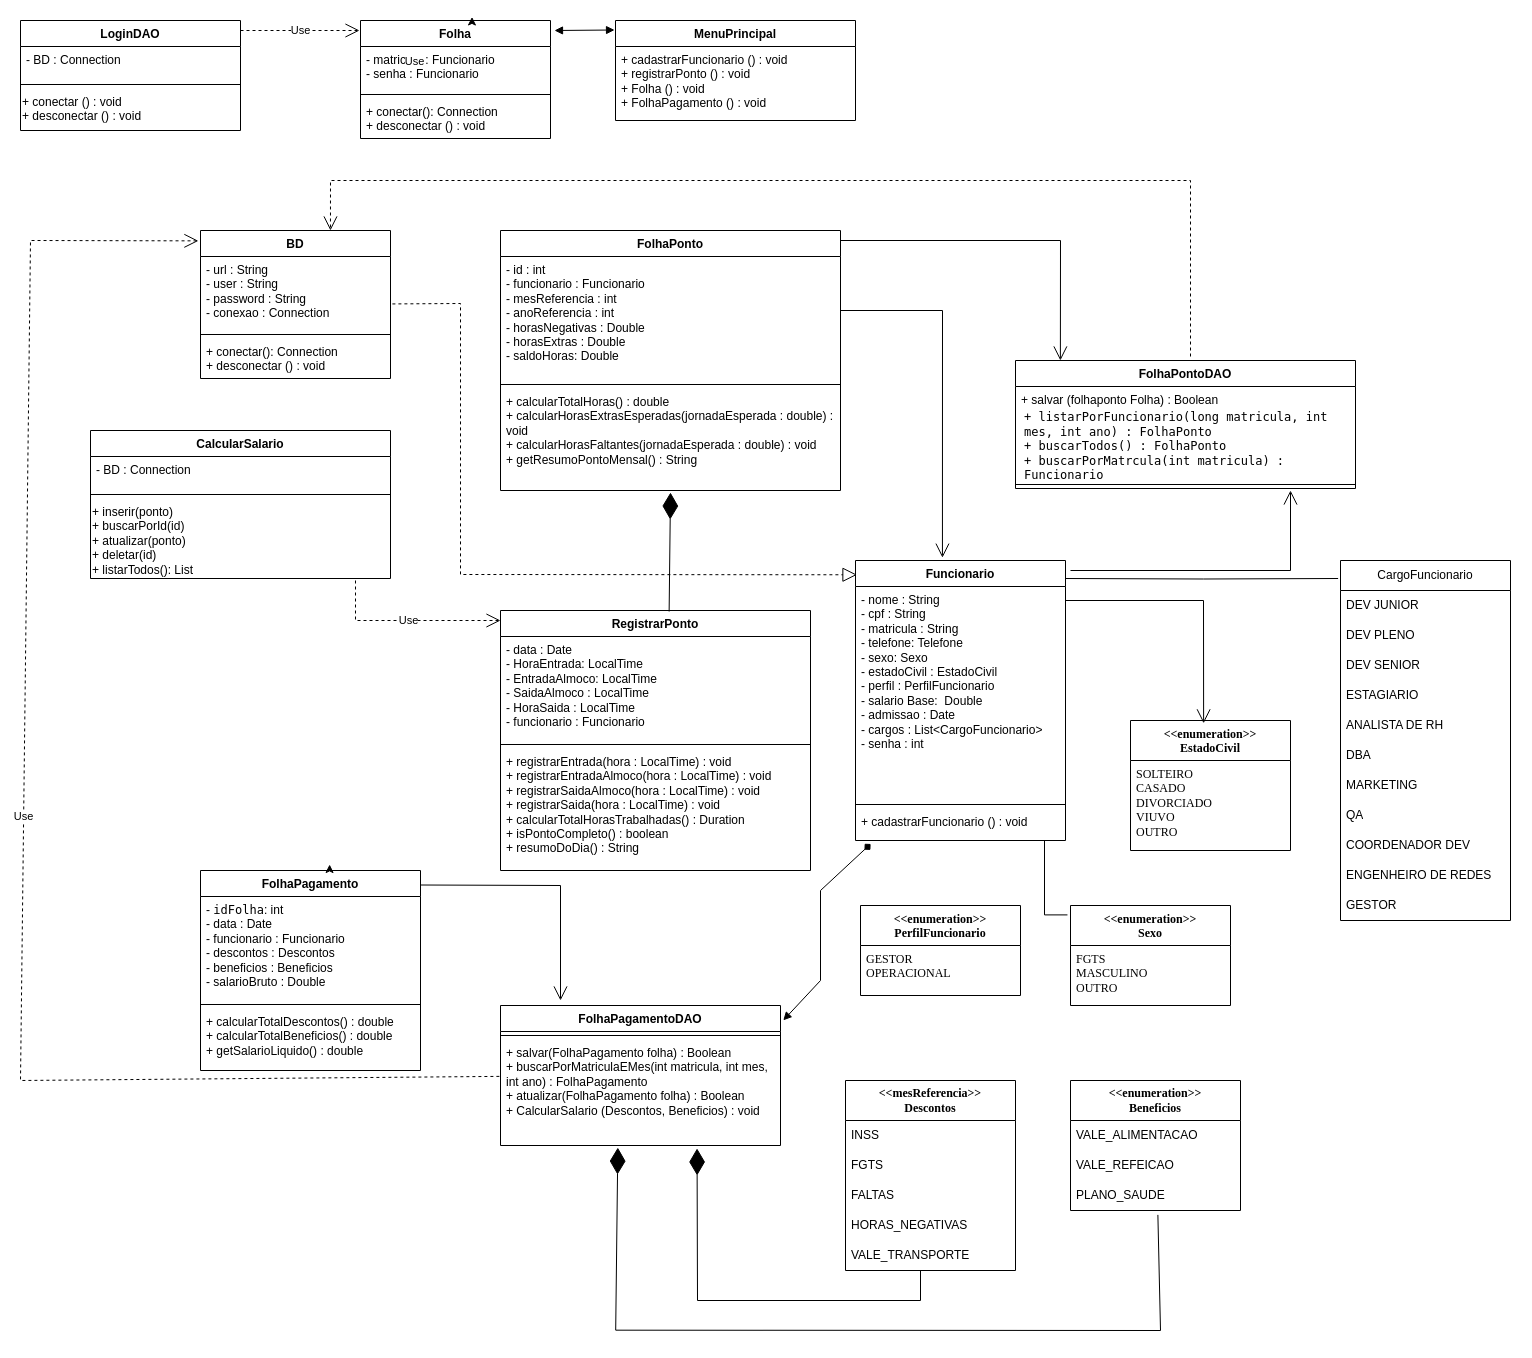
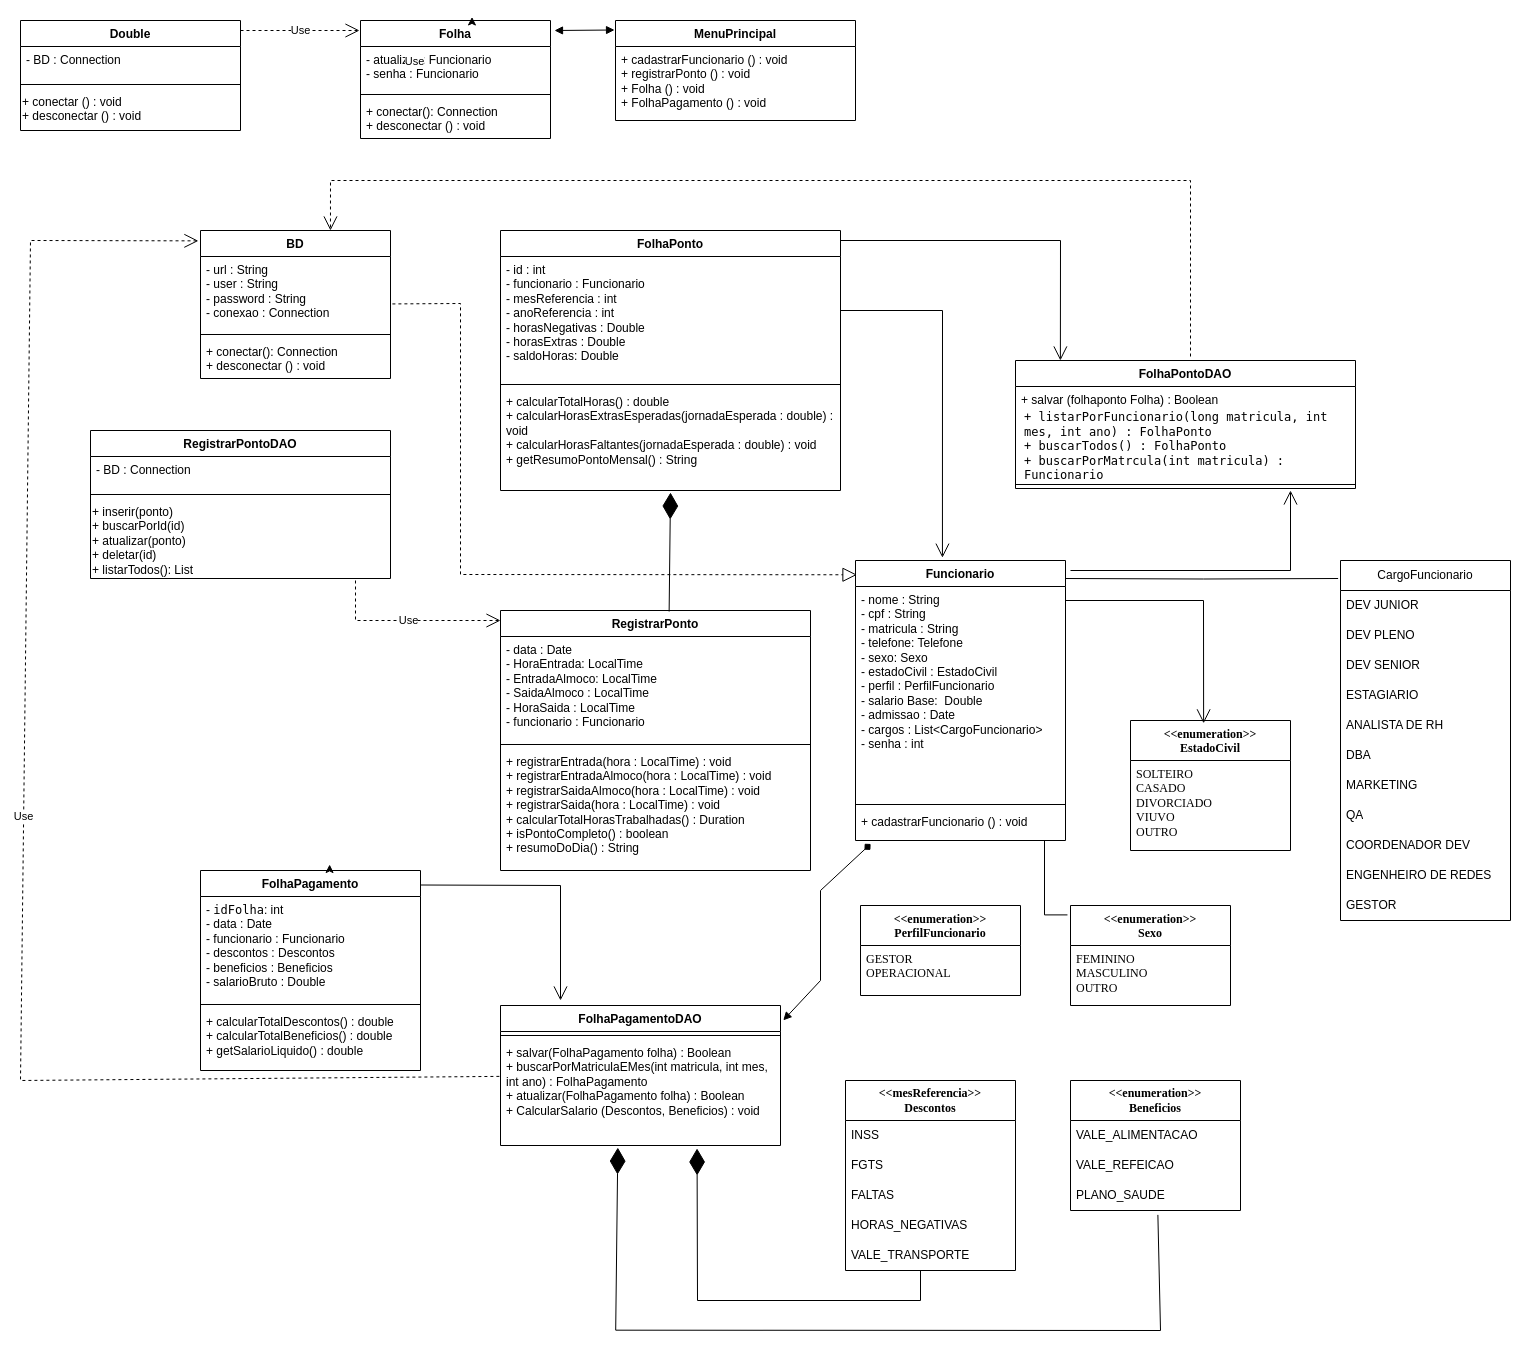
node "LoginDAO": label "LoginDAO" -> "Double"
node "- matricula : Funcionario - senha : Funcionario": label "- matricula : Funcionario - senha : Funcionario" -> "- atualizar : Funcionario - senha : Funcionario"
node "CalcularSalario": label "CalcularSalario" -> "RegistrarPontoDAO"
node "FGTS MASCULINO OUTRO": label "FGTS MASCULINO OUTRO" -> "FEMININO MASCULINO OUTRO"
